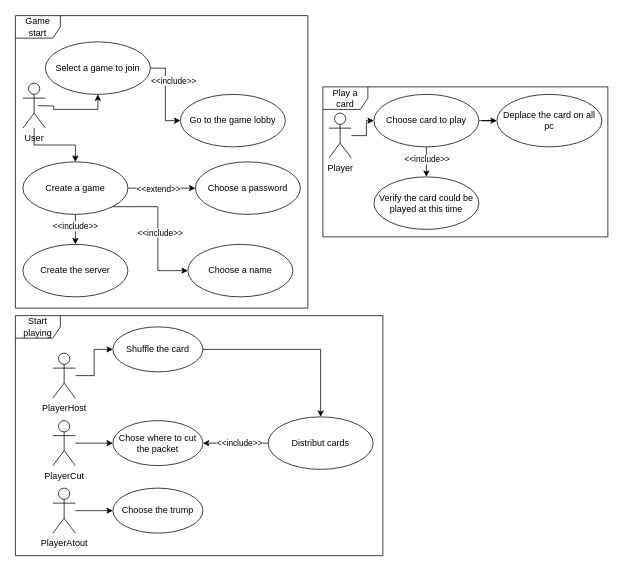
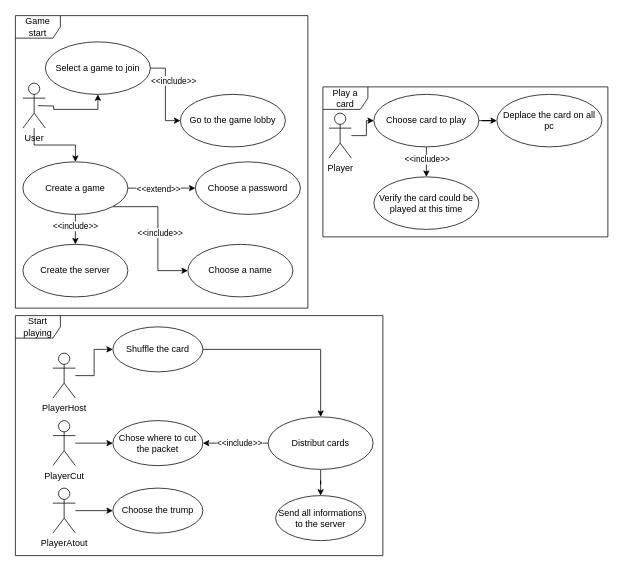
edge "Distribut cards" -> "Send all informations to the server": added
node "Send all informations to the server": added
